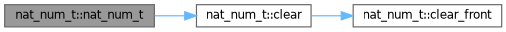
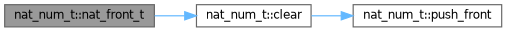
node "nat_num_t::nat_num_t": label "nat_num_t::nat_num_t" -> "nat_num_t::nat_front_t"
node "nat_num_t::clear_front": label "nat_num_t::clear_front" -> "nat_num_t::push_front"
